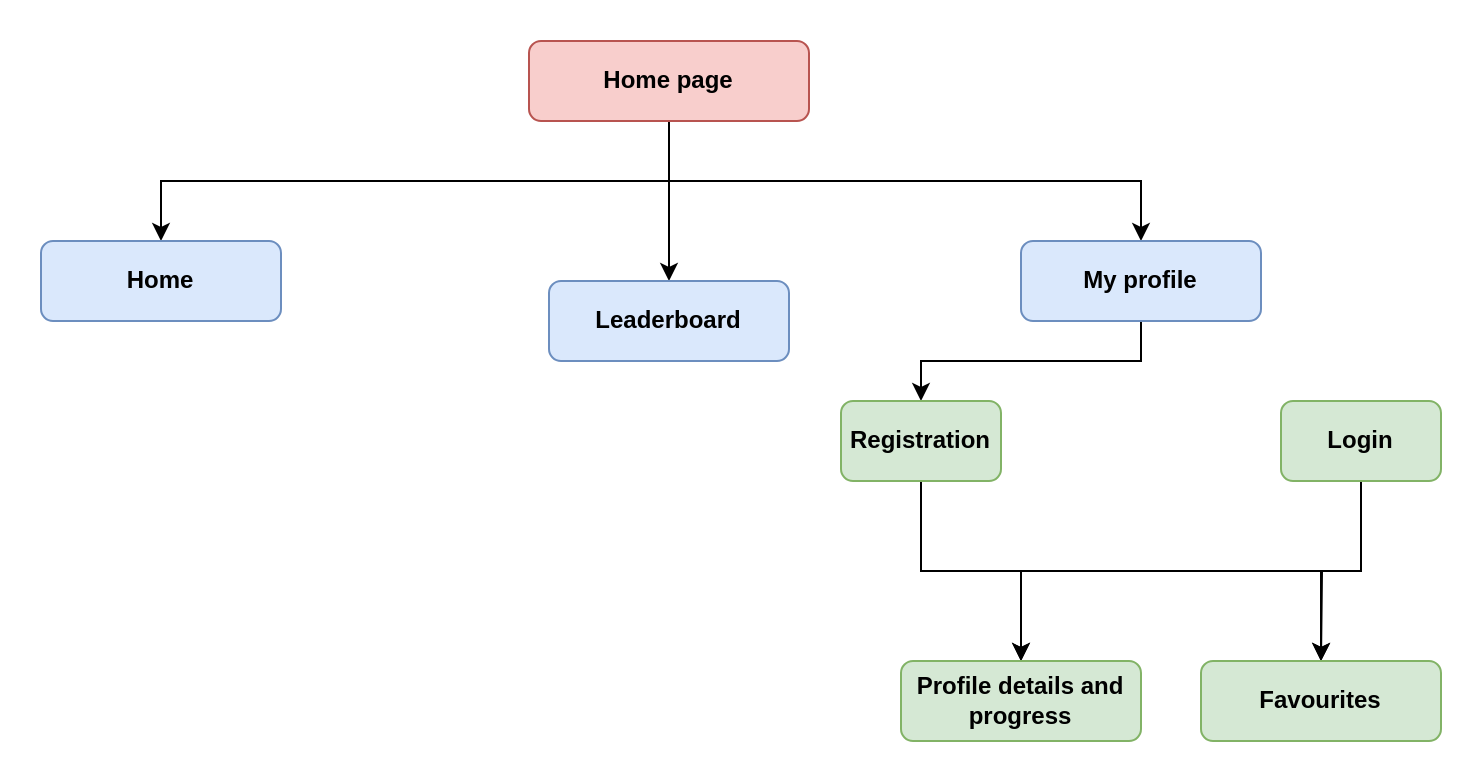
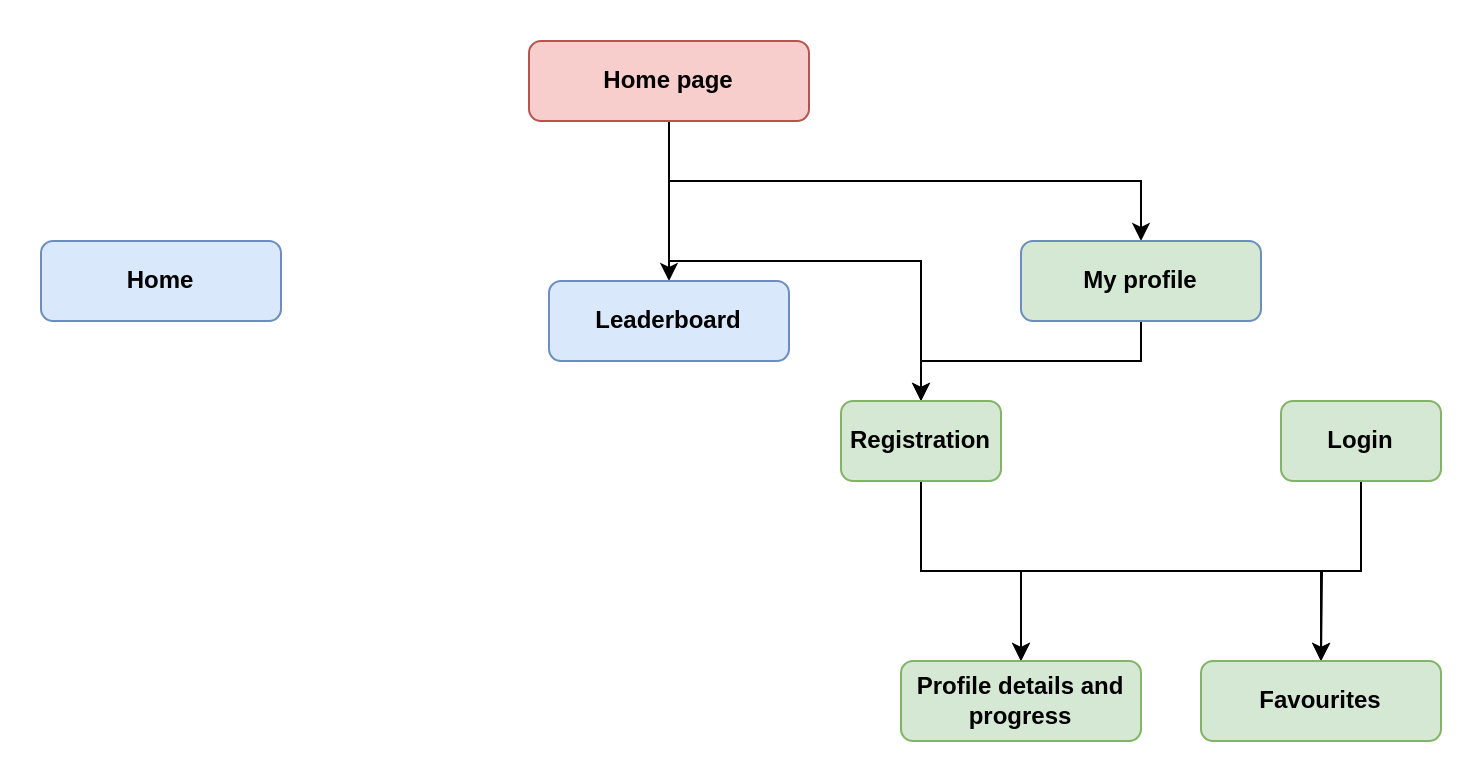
edge "Home page" -> "Home": now "Home page" -> "Registration"
node "My profile": fillcolor #dae8fc -> #d5e8d4
